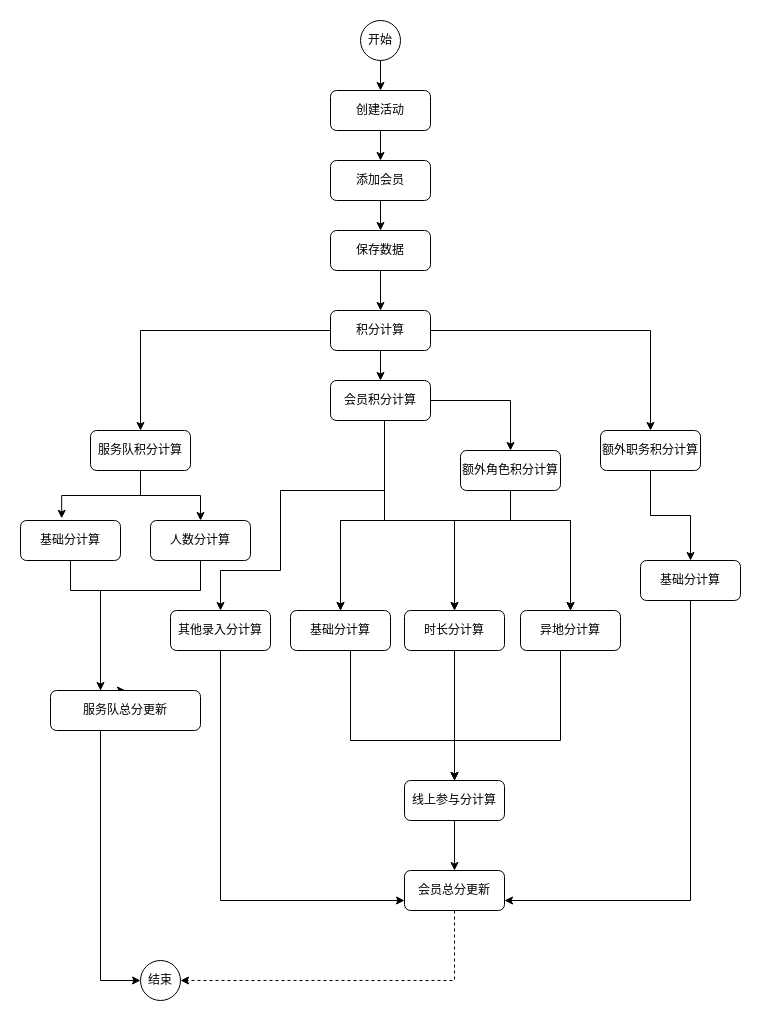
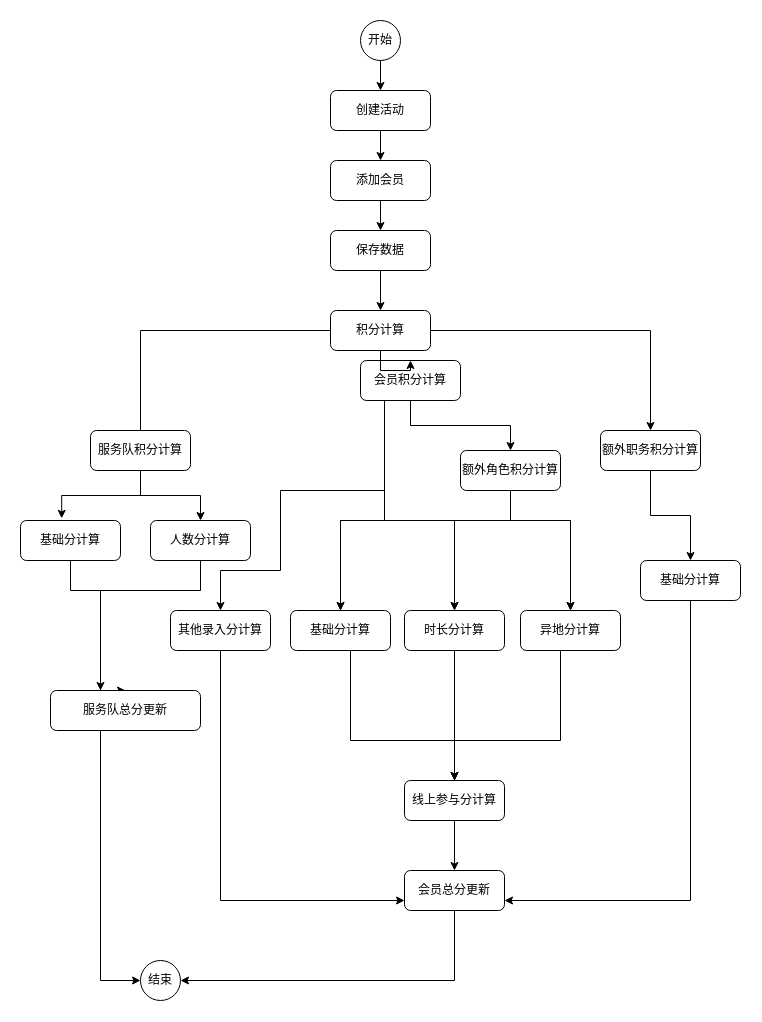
node "会员积分计算": moved (381, 401) -> (411, 381)
edge "积分计算" -> "服务队积分计算": arrowhead classic -> none
edge "会员总分更新" -> "结束": style dashed -> solid
